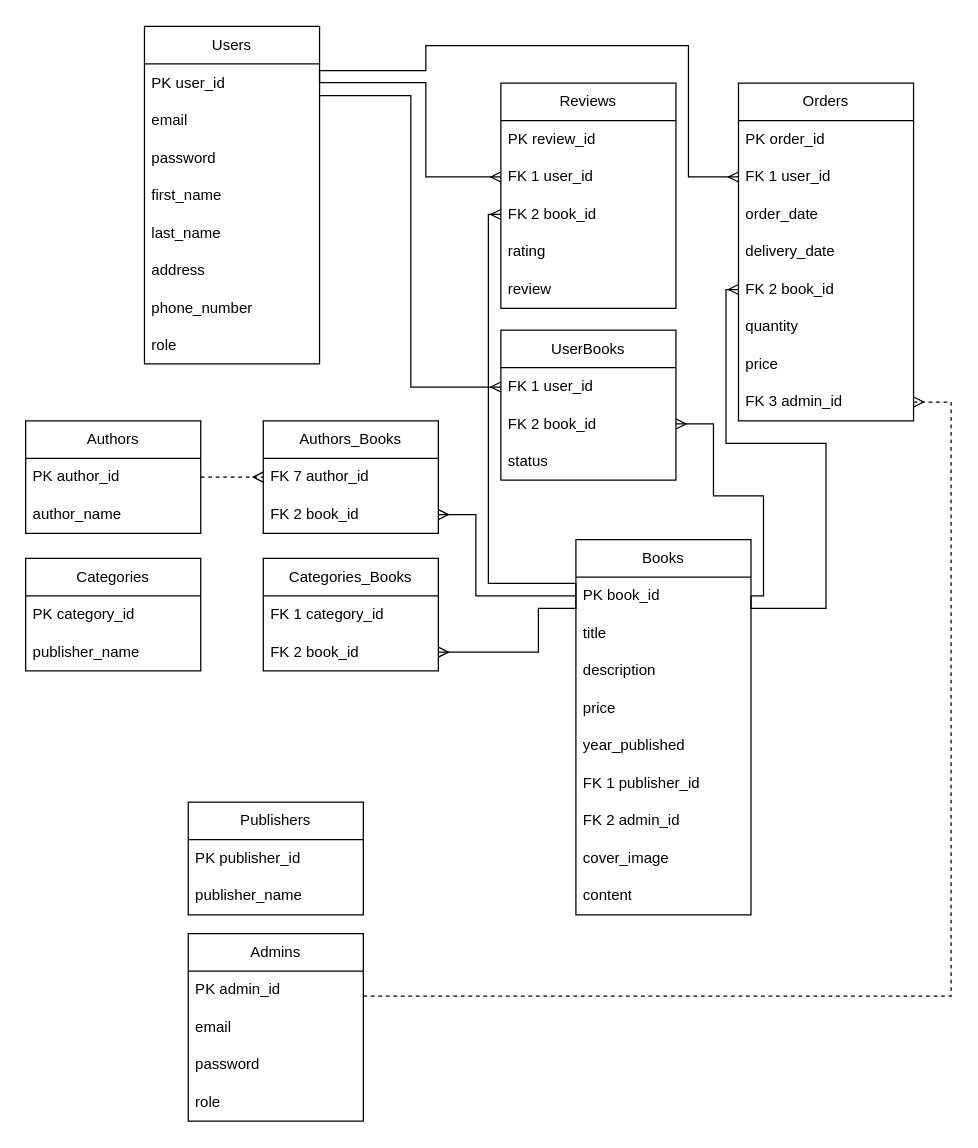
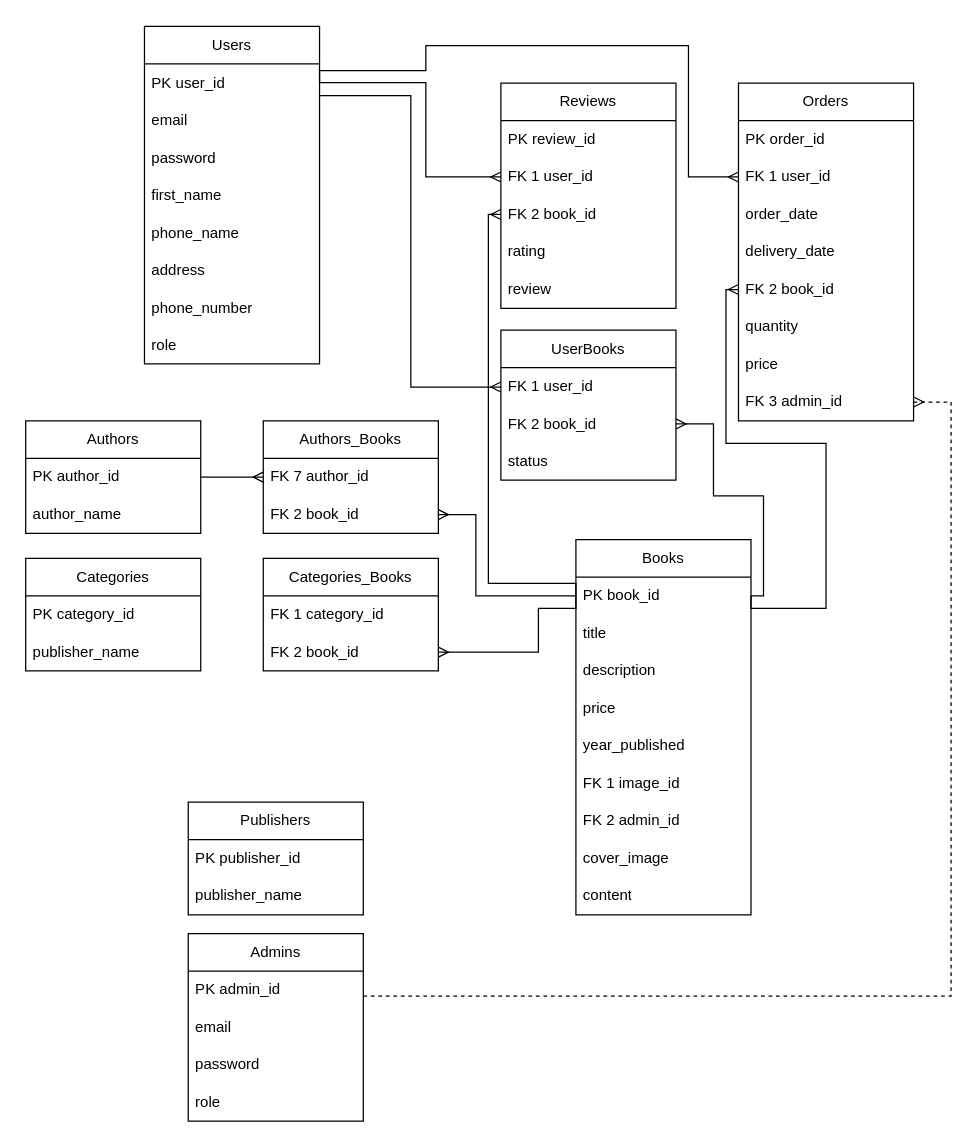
node "last_name": label "last_name" -> "phone_name"
edge "PK author_id" -> "FK 7 author_id": style dashed -> solid
node "FK 1 publisher_id": label "FK 1 publisher_id" -> "FK 1 image_id"
